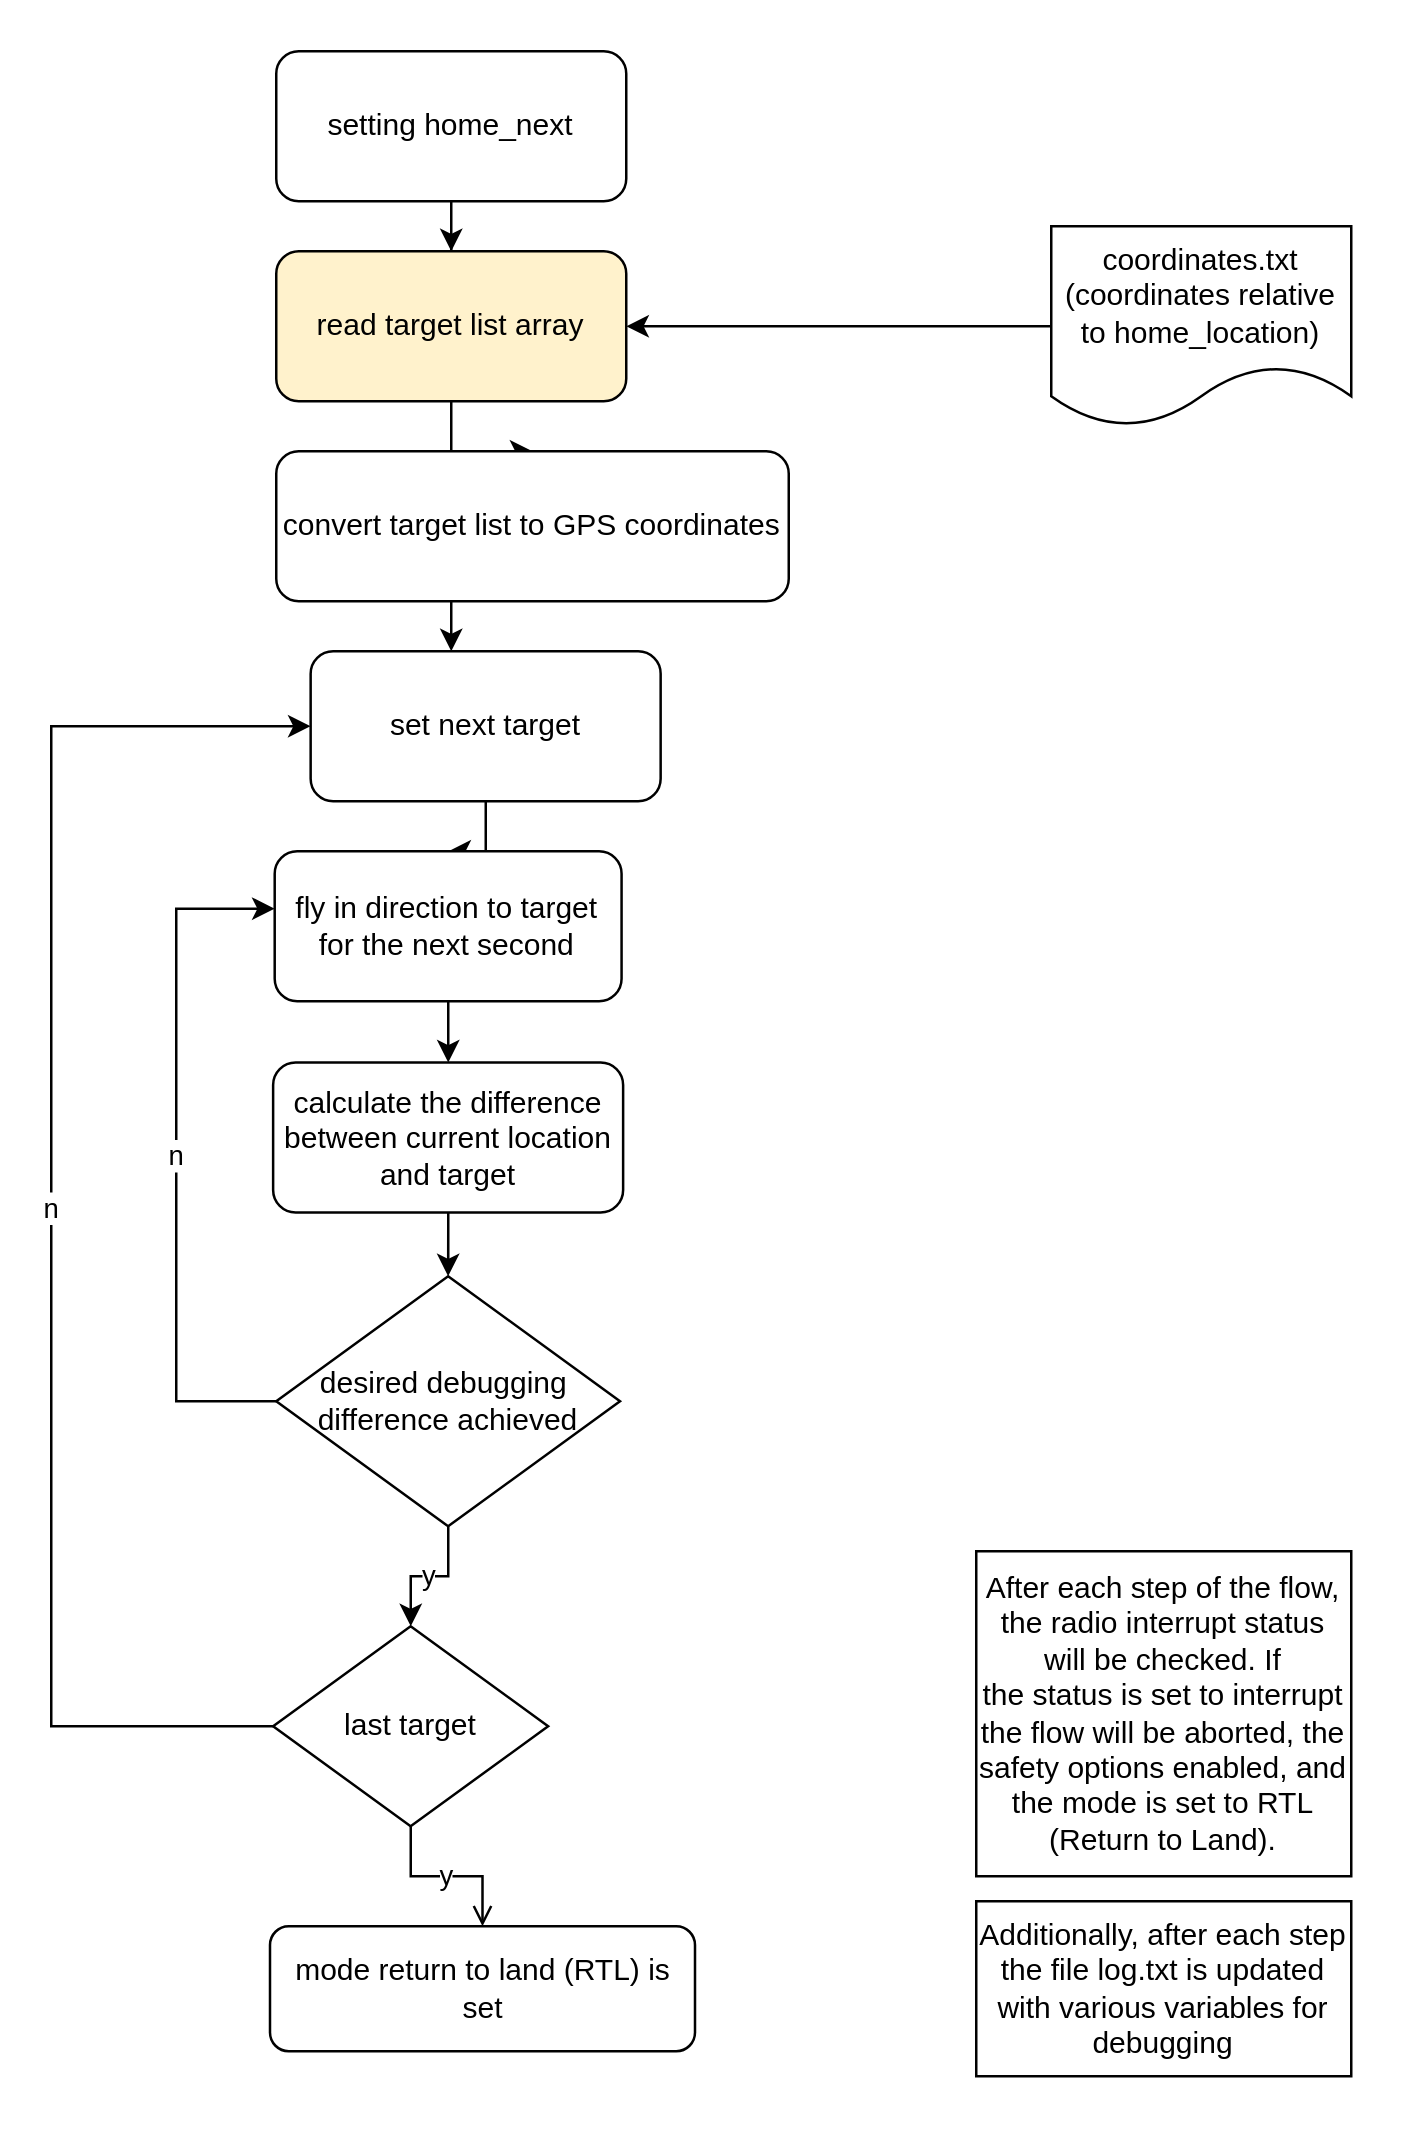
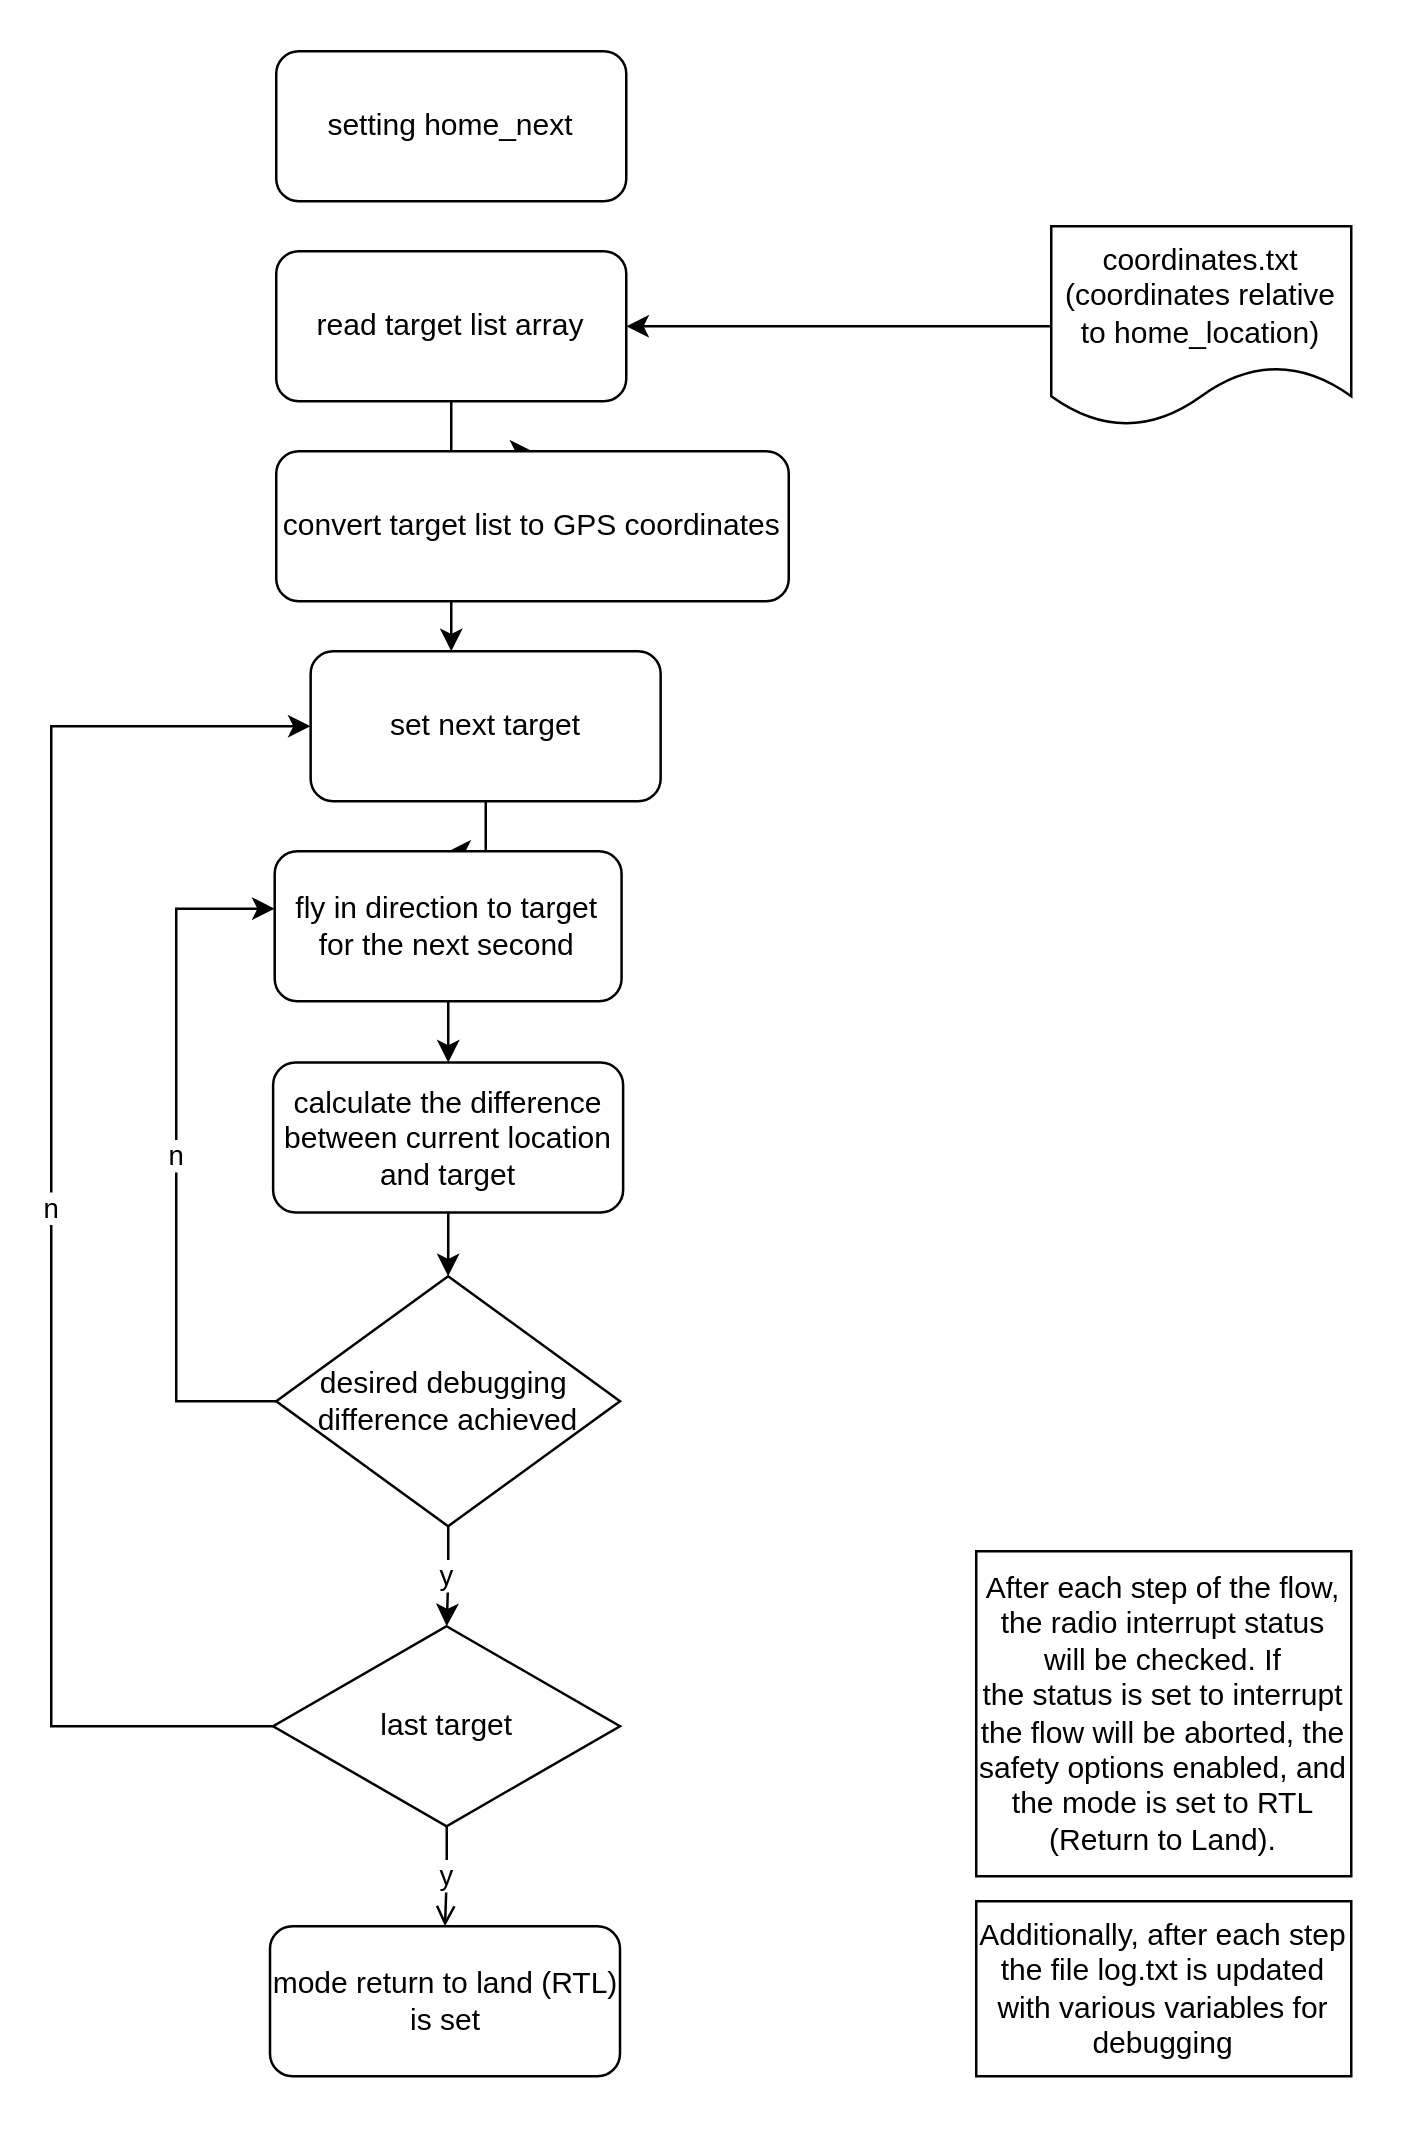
edge "setting home_next" -> "read target list array": removed
node "read target list array": fillcolor #fff2cc -> #ffffff
node "last target": size 275x200 -> 347x200
node "mode return to land (RTL) is set": size 425x125 -> 350x150
